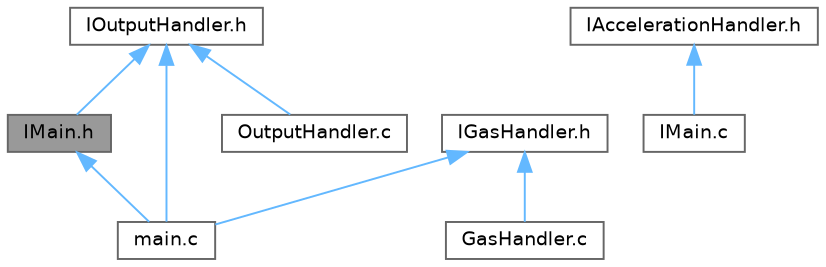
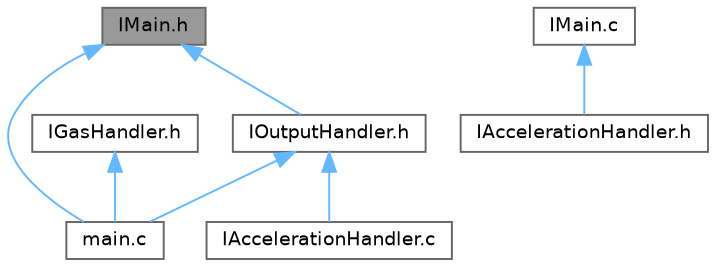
edge "IMain.h" -> "IOutputHandler.h": reversed
edge "IMain.c" -> "IAccelerationHandler.h": reversed
node "OutputHandler.c": label "OutputHandler.c" -> "IAccelerationHandler.c"
node "GasHandler.c": removed
